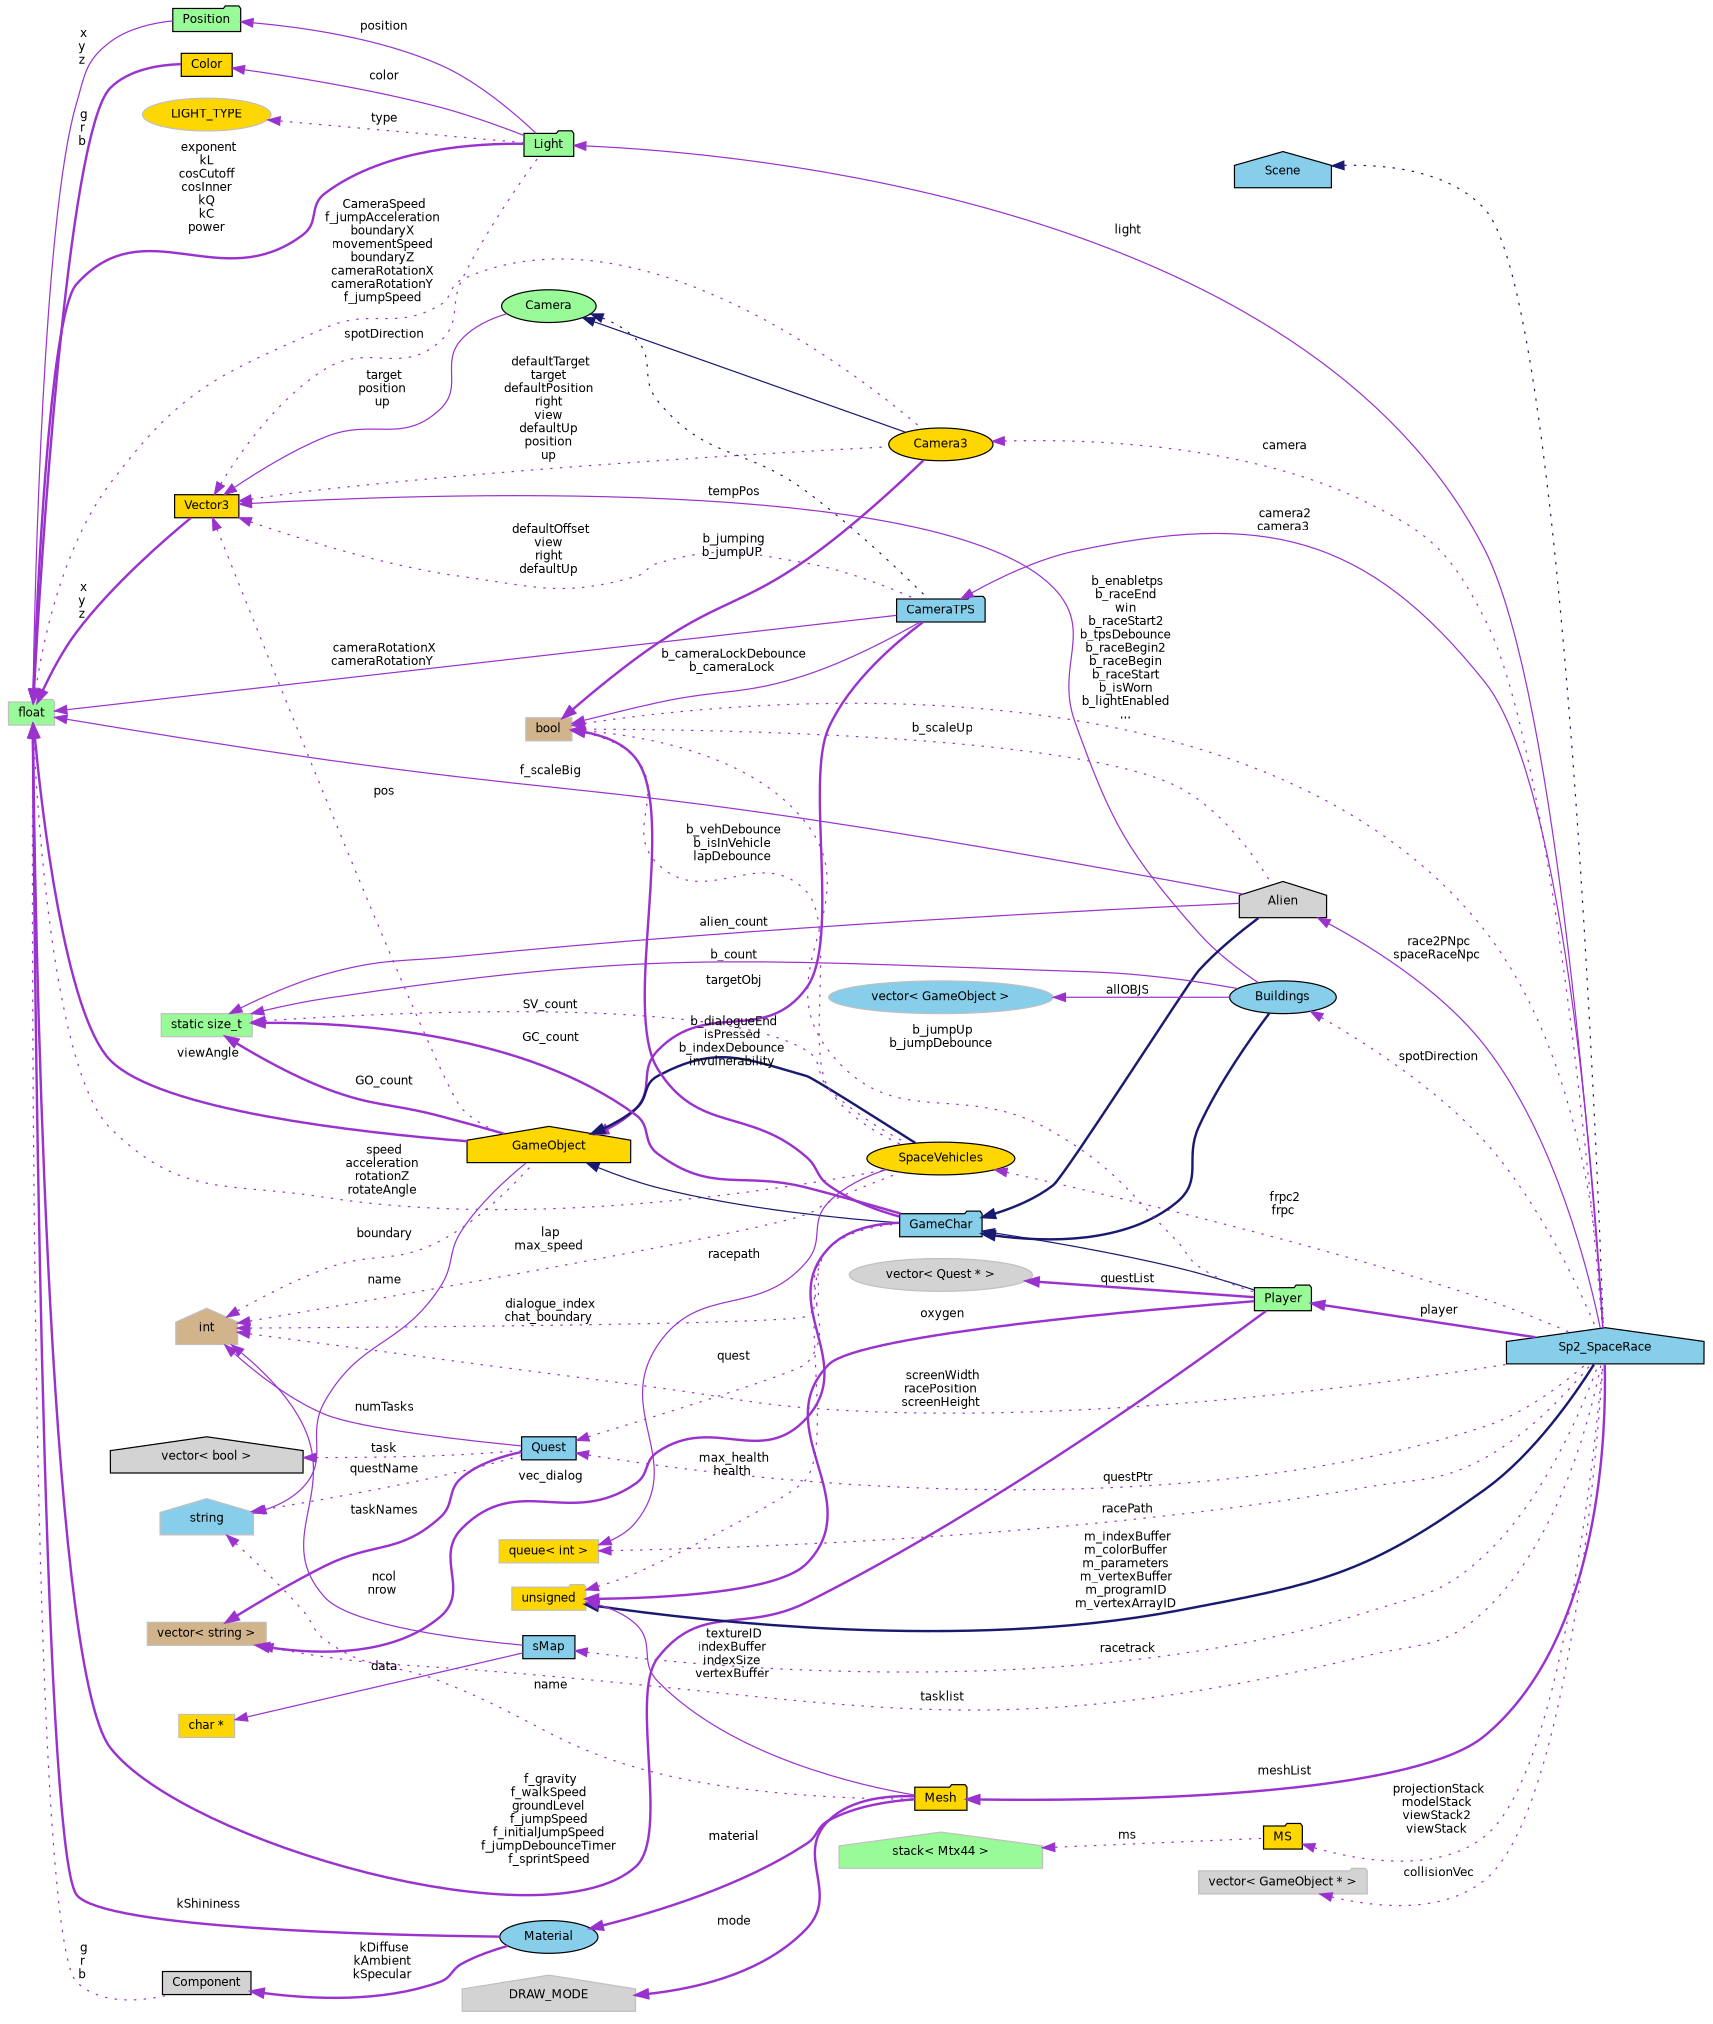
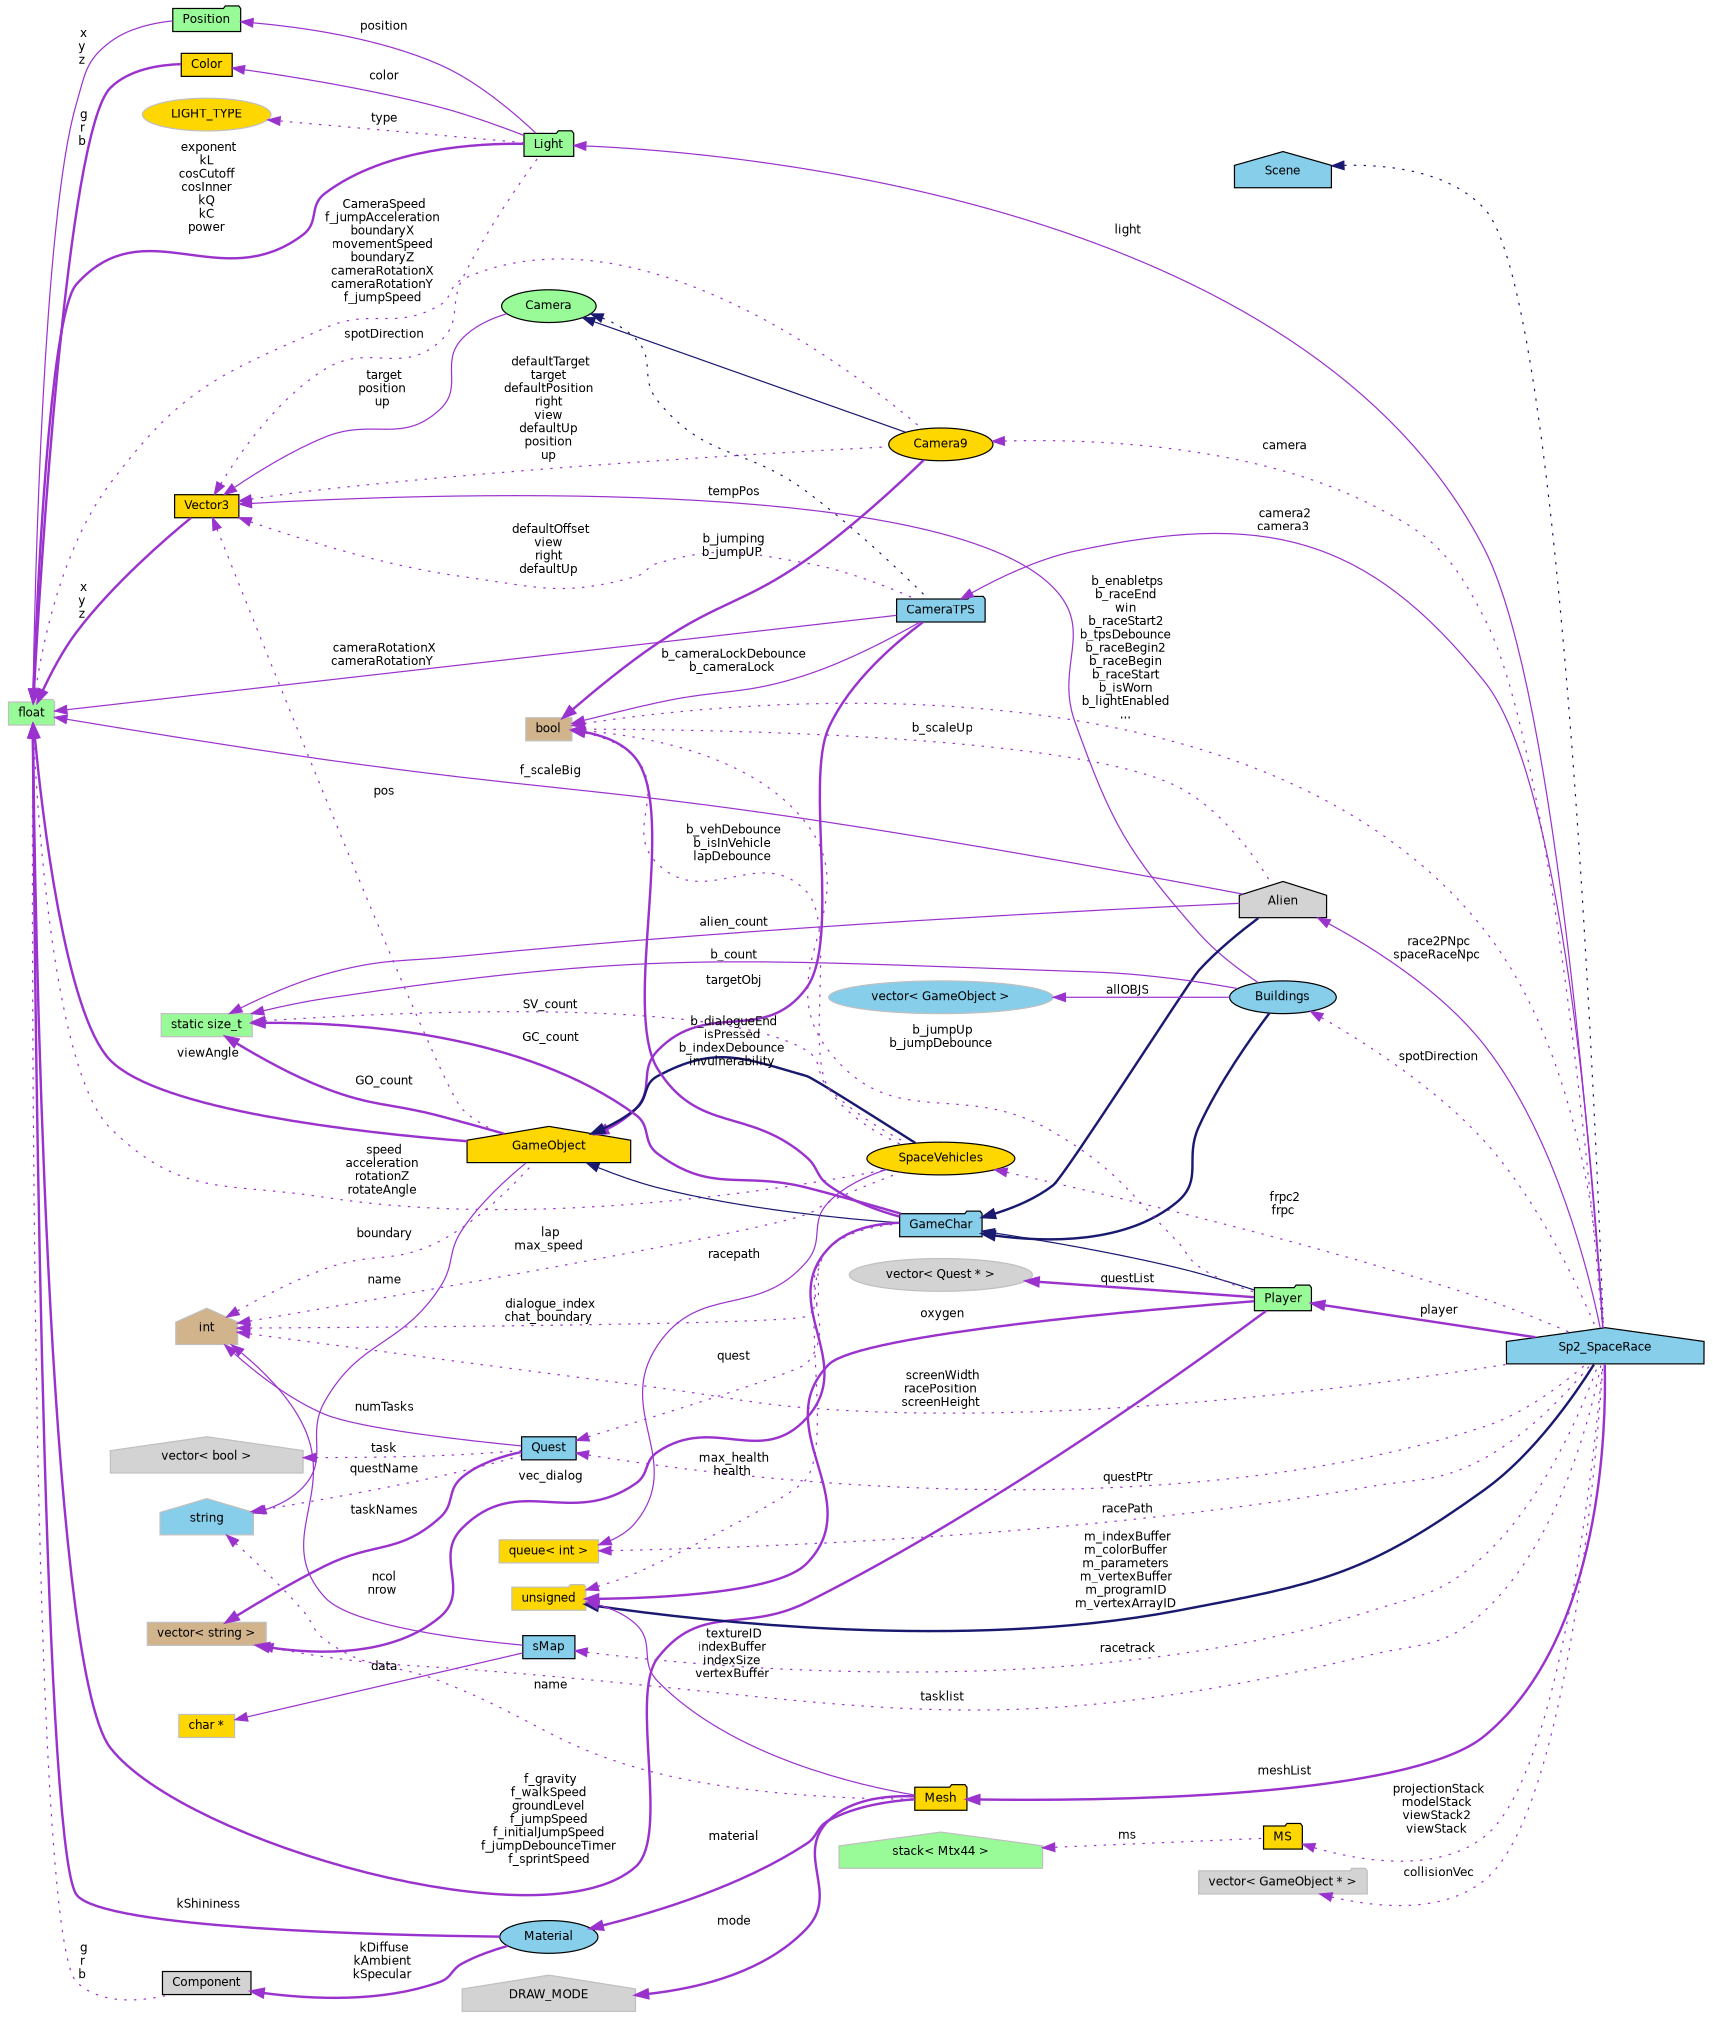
node "Camera3": label "Camera3" -> "Camera9"
node "vector< bool >": color black -> grey75
